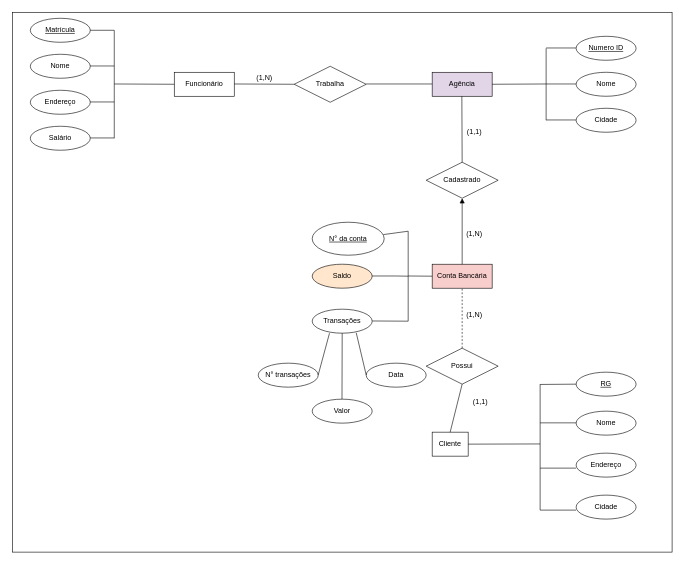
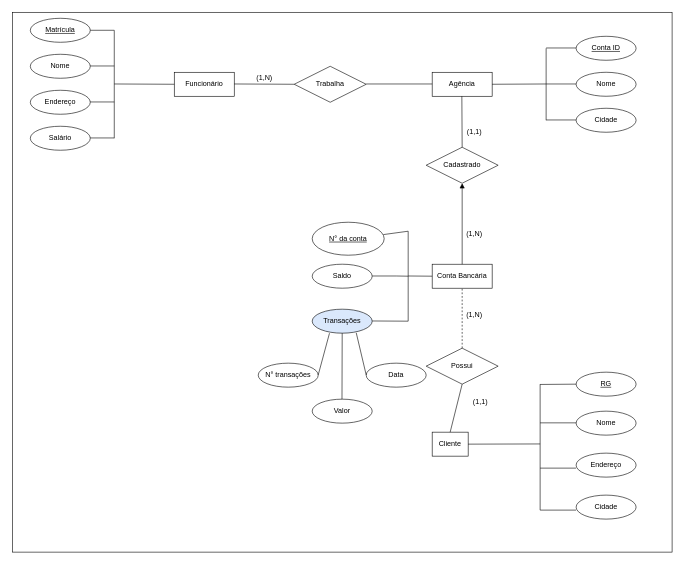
node "Numero ID": label "Numero ID" -> "Conta ID"
node "Agência": fillcolor #e1d5e7 -> #ffffff
node "Cadastrado": moved (462, 180) -> (462, 165)
node "Saldo": fillcolor #ffe6cc -> #ffffff
node "Conta Bancária": fillcolor #f8cecc -> #ffffff
node "Transações": fillcolor #ffffff -> #dae8fc
